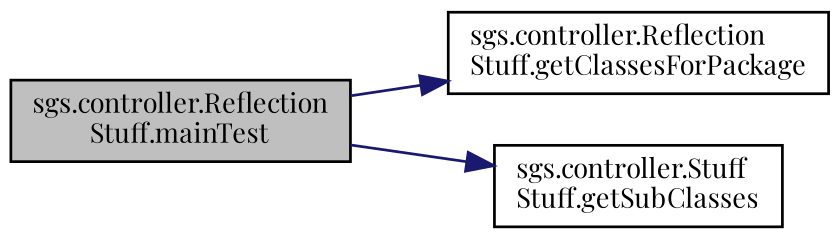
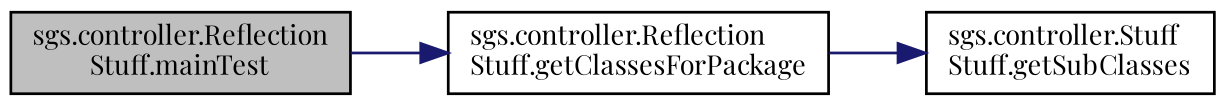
edge "sgs.controller.Reflection Stuff.mainTest" -> "sgs.controller.Stuff Stuff.getSubClasses": now "sgs.controller.Reflection Stuff.getClassesForPackage" -> "sgs.controller.Stuff Stuff.getSubClasses"
